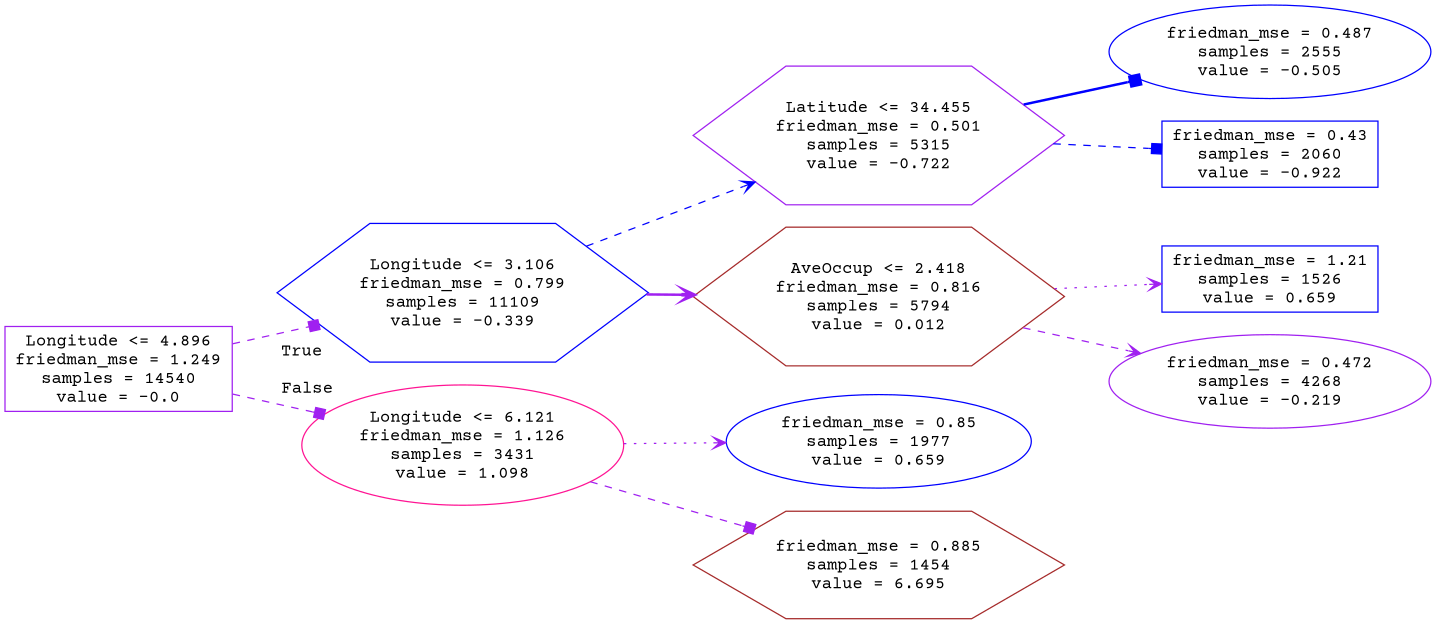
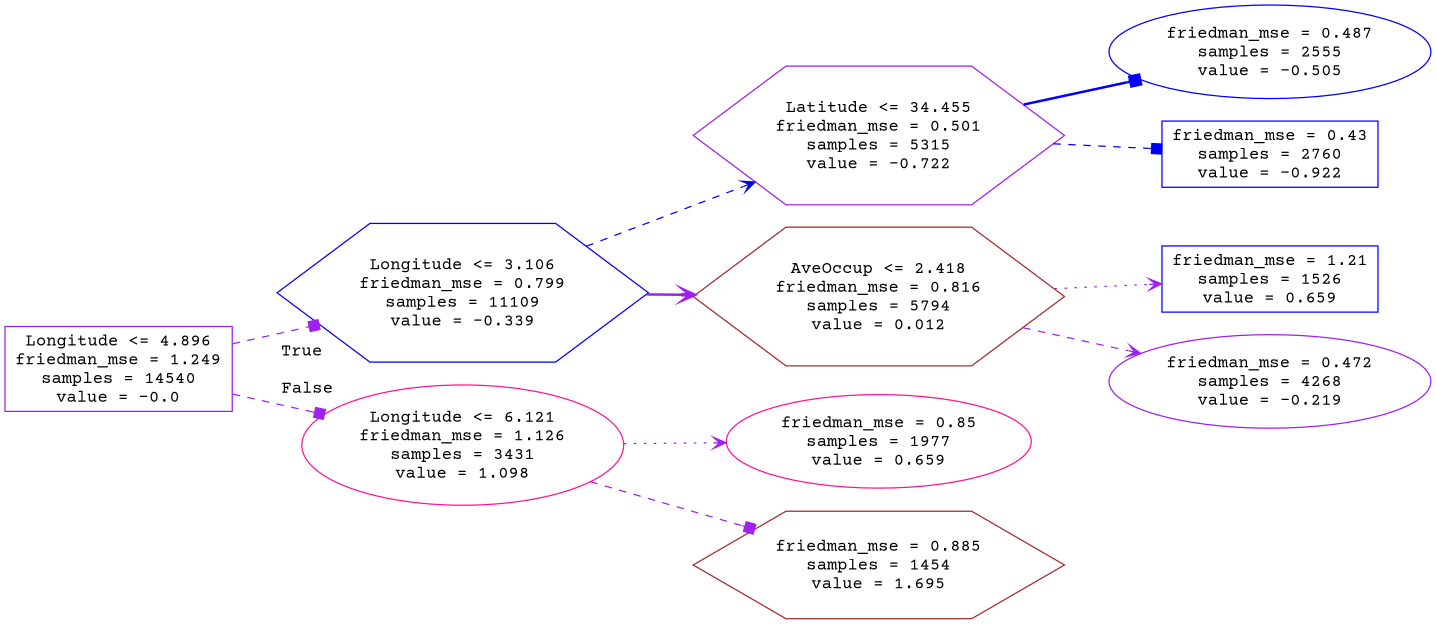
node "friedman_mse = 0.43 samples = 2060 value = -0.922": label "friedman_mse = 0.43 samples = 2060 value = -0.922" -> "friedman_mse = 0.43 samples = 2760 value = -0.922"
node "friedman_mse = 0.85 samples = 1977 value = 0.659": color blue -> deeppink
node "friedman_mse = 0.885 samples = 1454 value = 6.695": label "friedman_mse = 0.885 samples = 1454 value = 6.695" -> "friedman_mse = 0.885 samples = 1454 value = 1.695"
